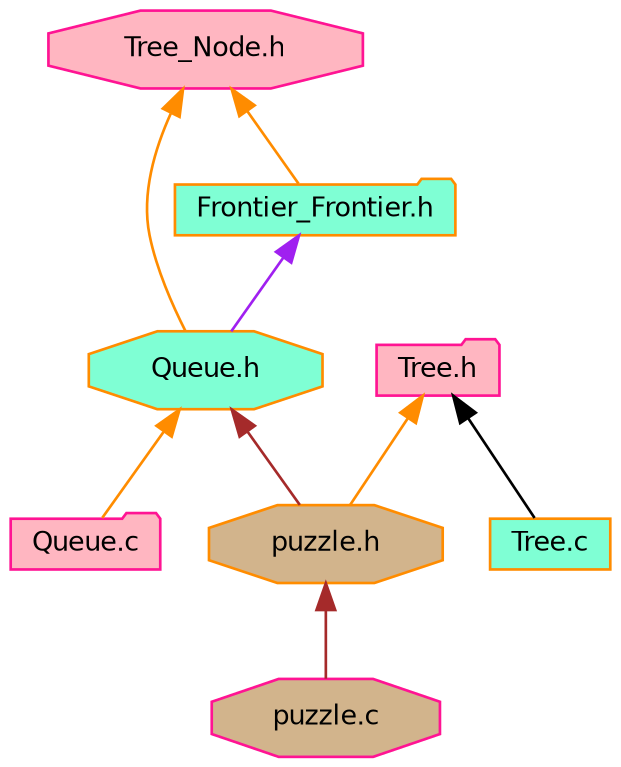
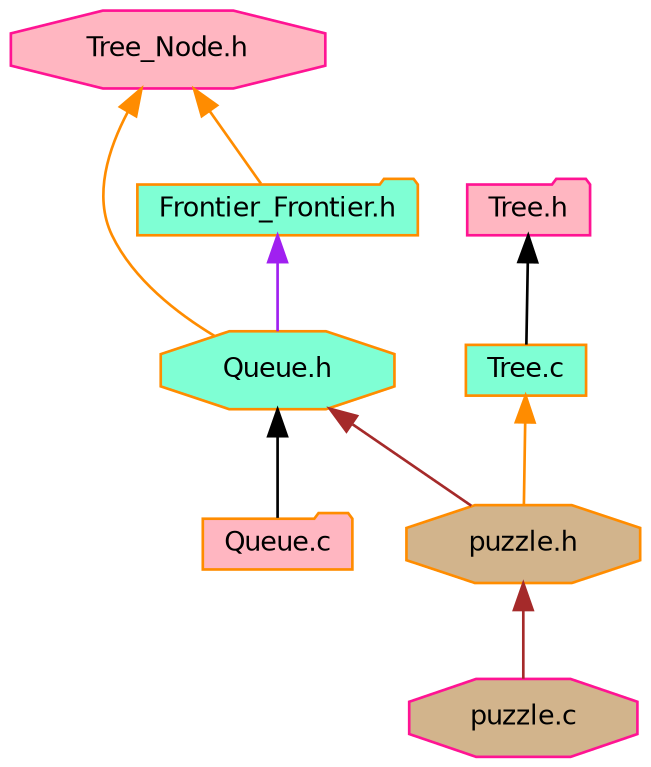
edge "puzzle.h" -> "Tree.h": now "puzzle.h" -> "Tree.c"
edge "Queue.c" -> "Queue.h": color darkorange -> black
node "Queue.c": color deeppink -> darkorange
